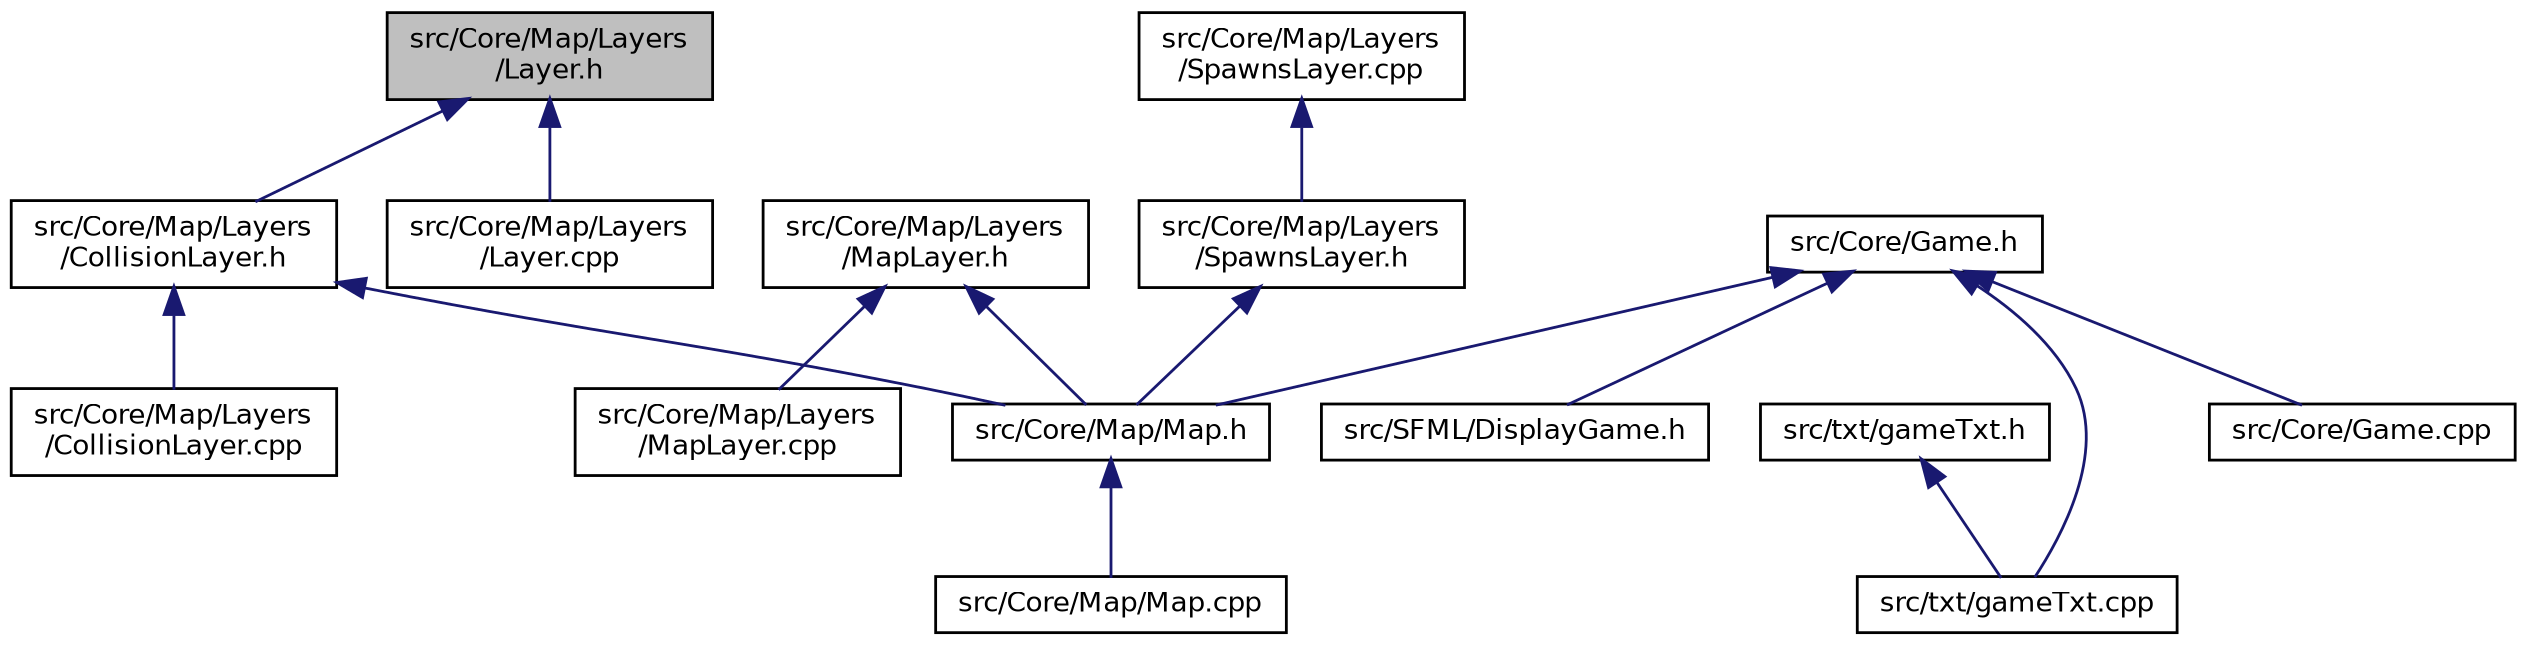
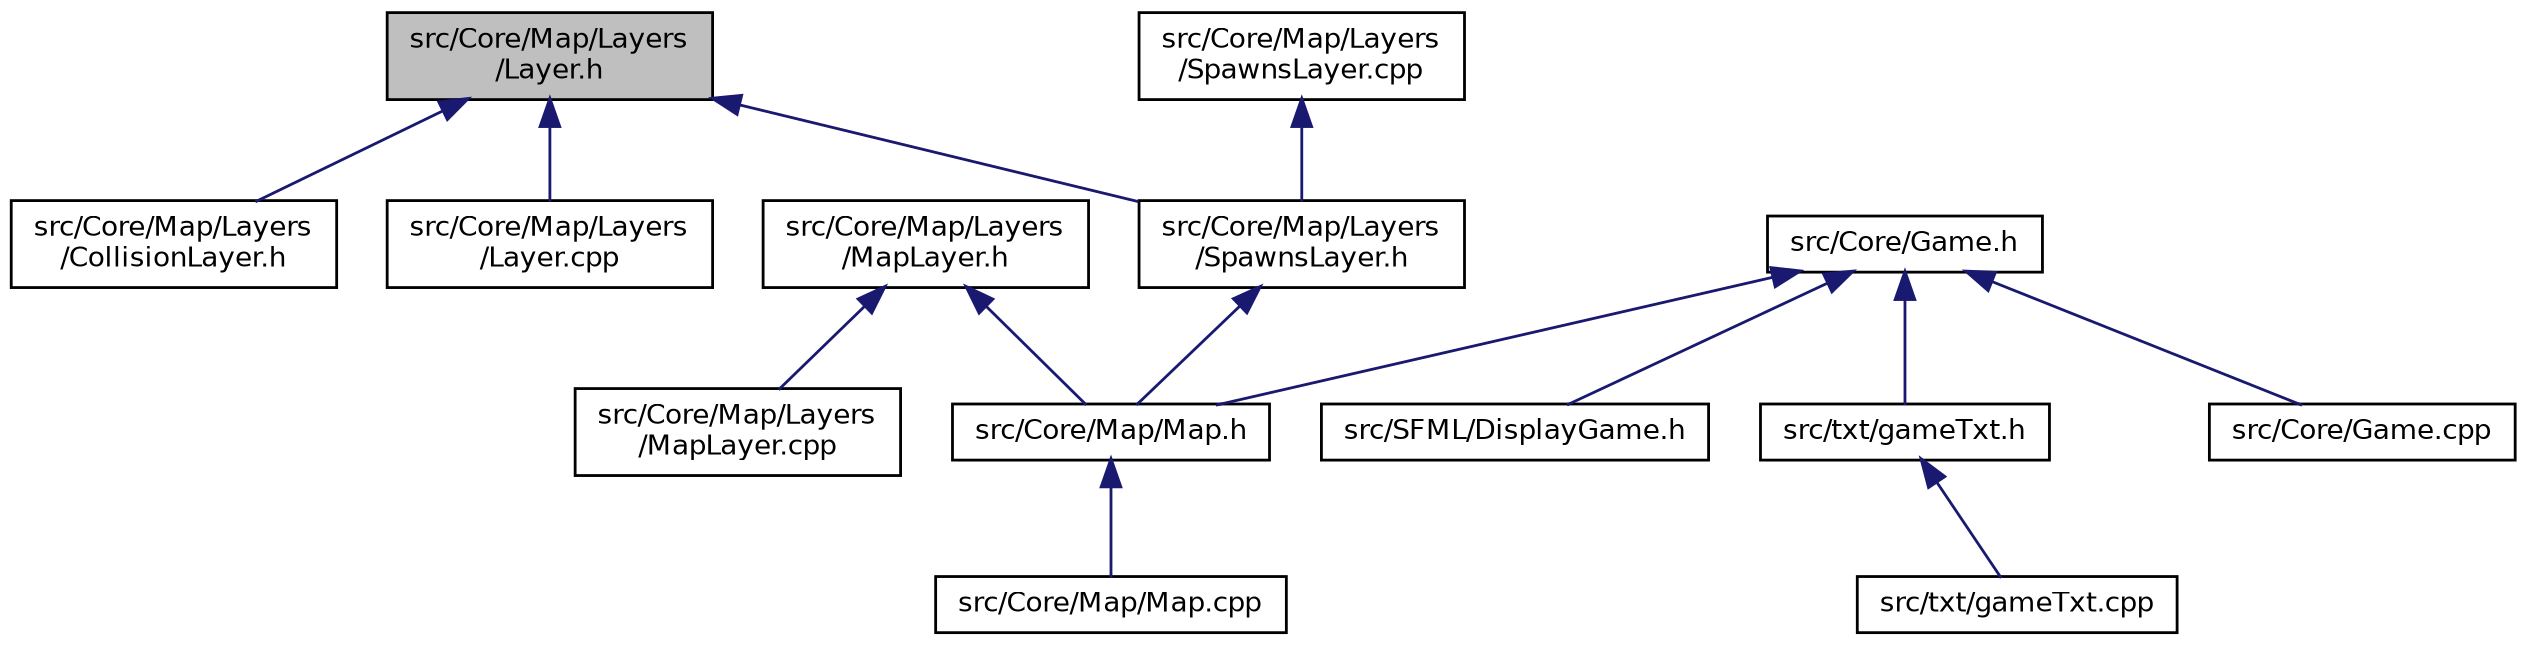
edge "src/Core/Map/Layers /SpawnsLayer.h" -> "src/Core/Map/Layers /Layer.h": added
edge "src/Core/Map/Map.h" -> "src/Core/Map/Layers /CollisionLayer.h": removed
edge "src/txt/gameTxt.cpp" -> "src/Core/Game.h": now "src/txt/gameTxt.h" -> "src/Core/Game.h"
node "src/Core/Map/Layers /CollisionLayer.cpp": removed
